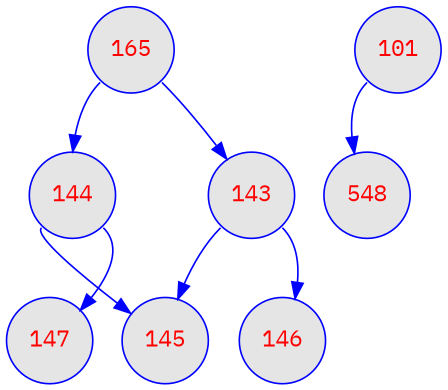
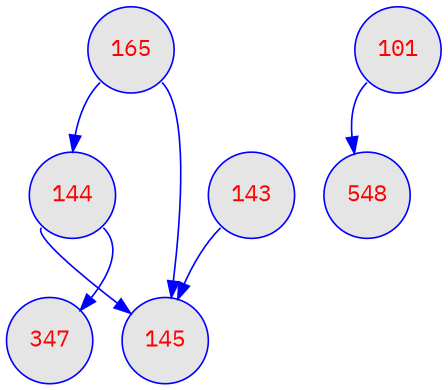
edge "165" -> "143": now "165" -> "145"
node "147": label "147" -> "347"
node "146": removed
